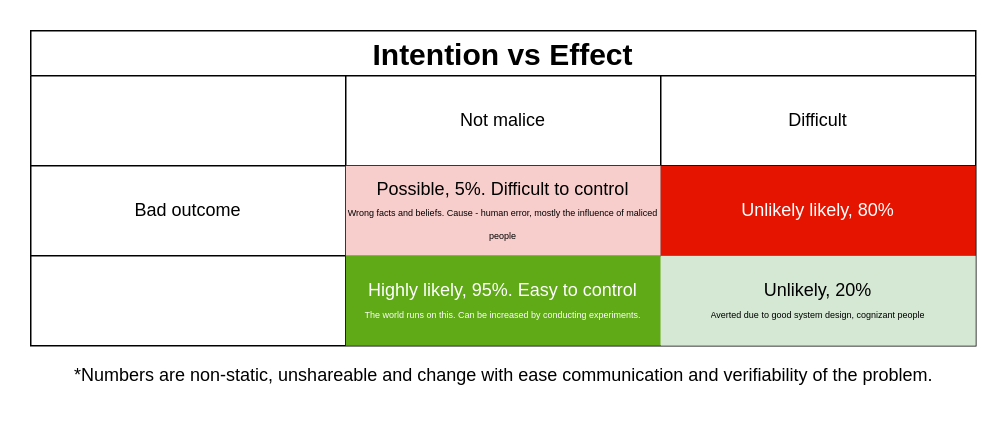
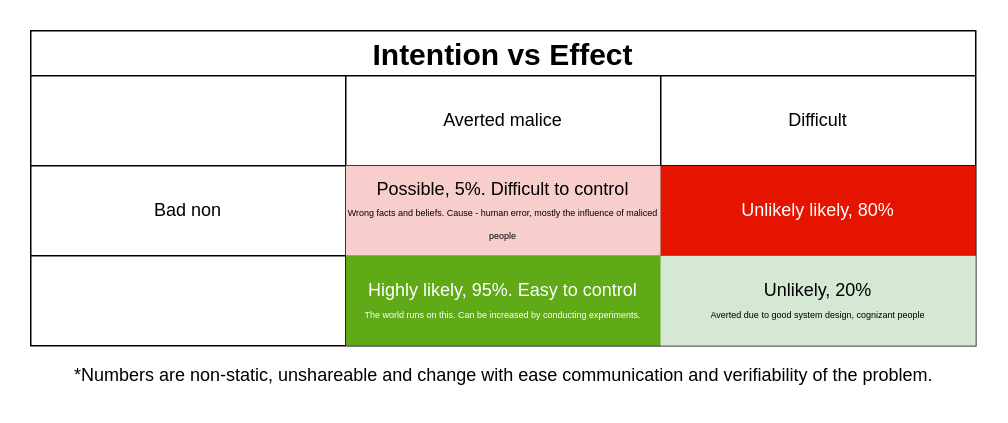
node "Not malice": label "Not malice" -> "Averted malice"
node "Bad outcome": label "Bad outcome" -> "Bad non"
